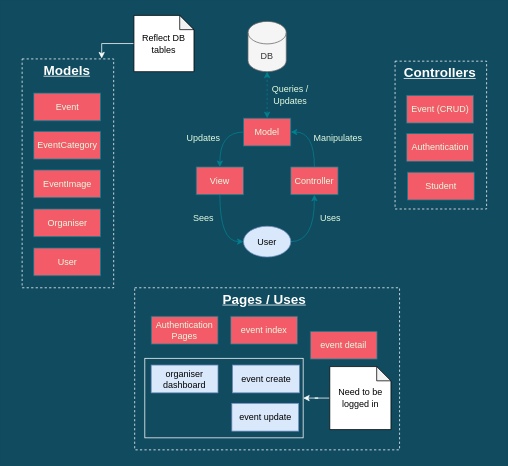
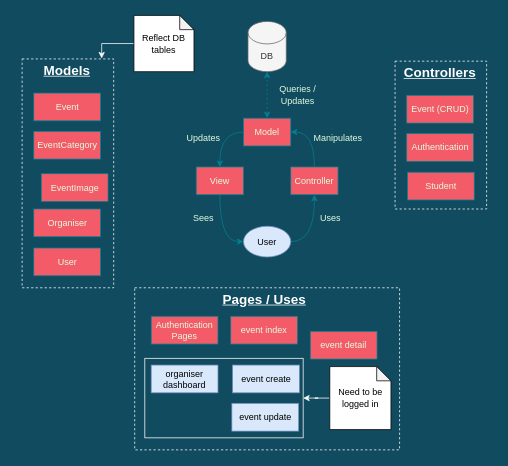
node "Queries / Updates": moved (290, 95) -> (298, 95)
node "EventImage": moved (67, 184) -> (75, 188)
